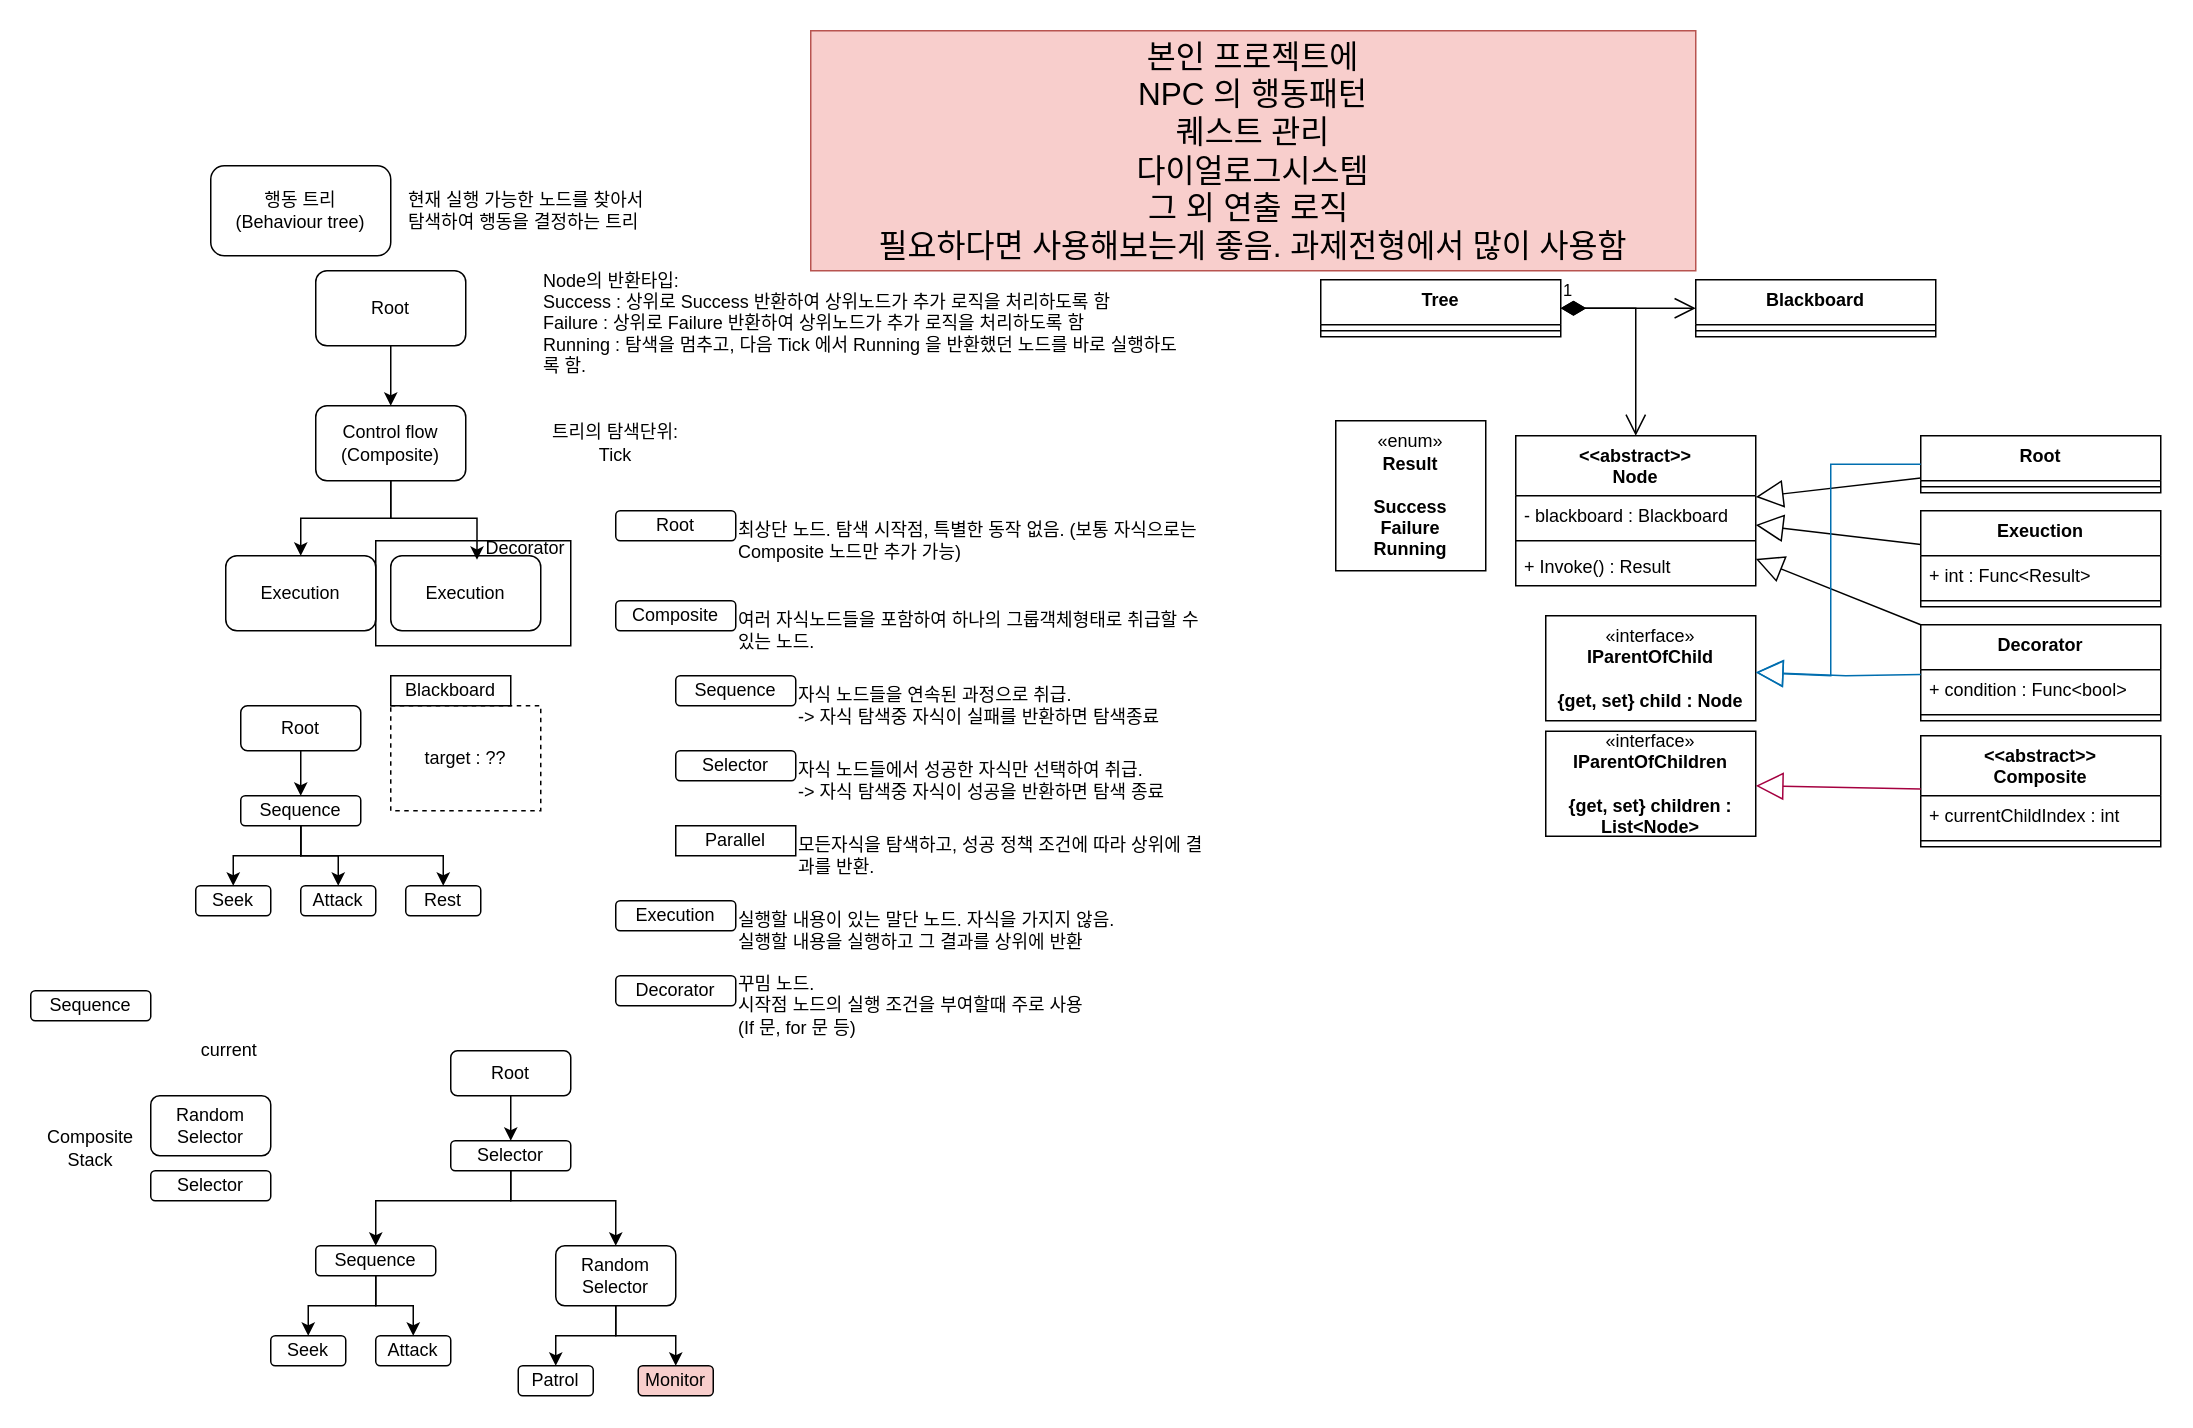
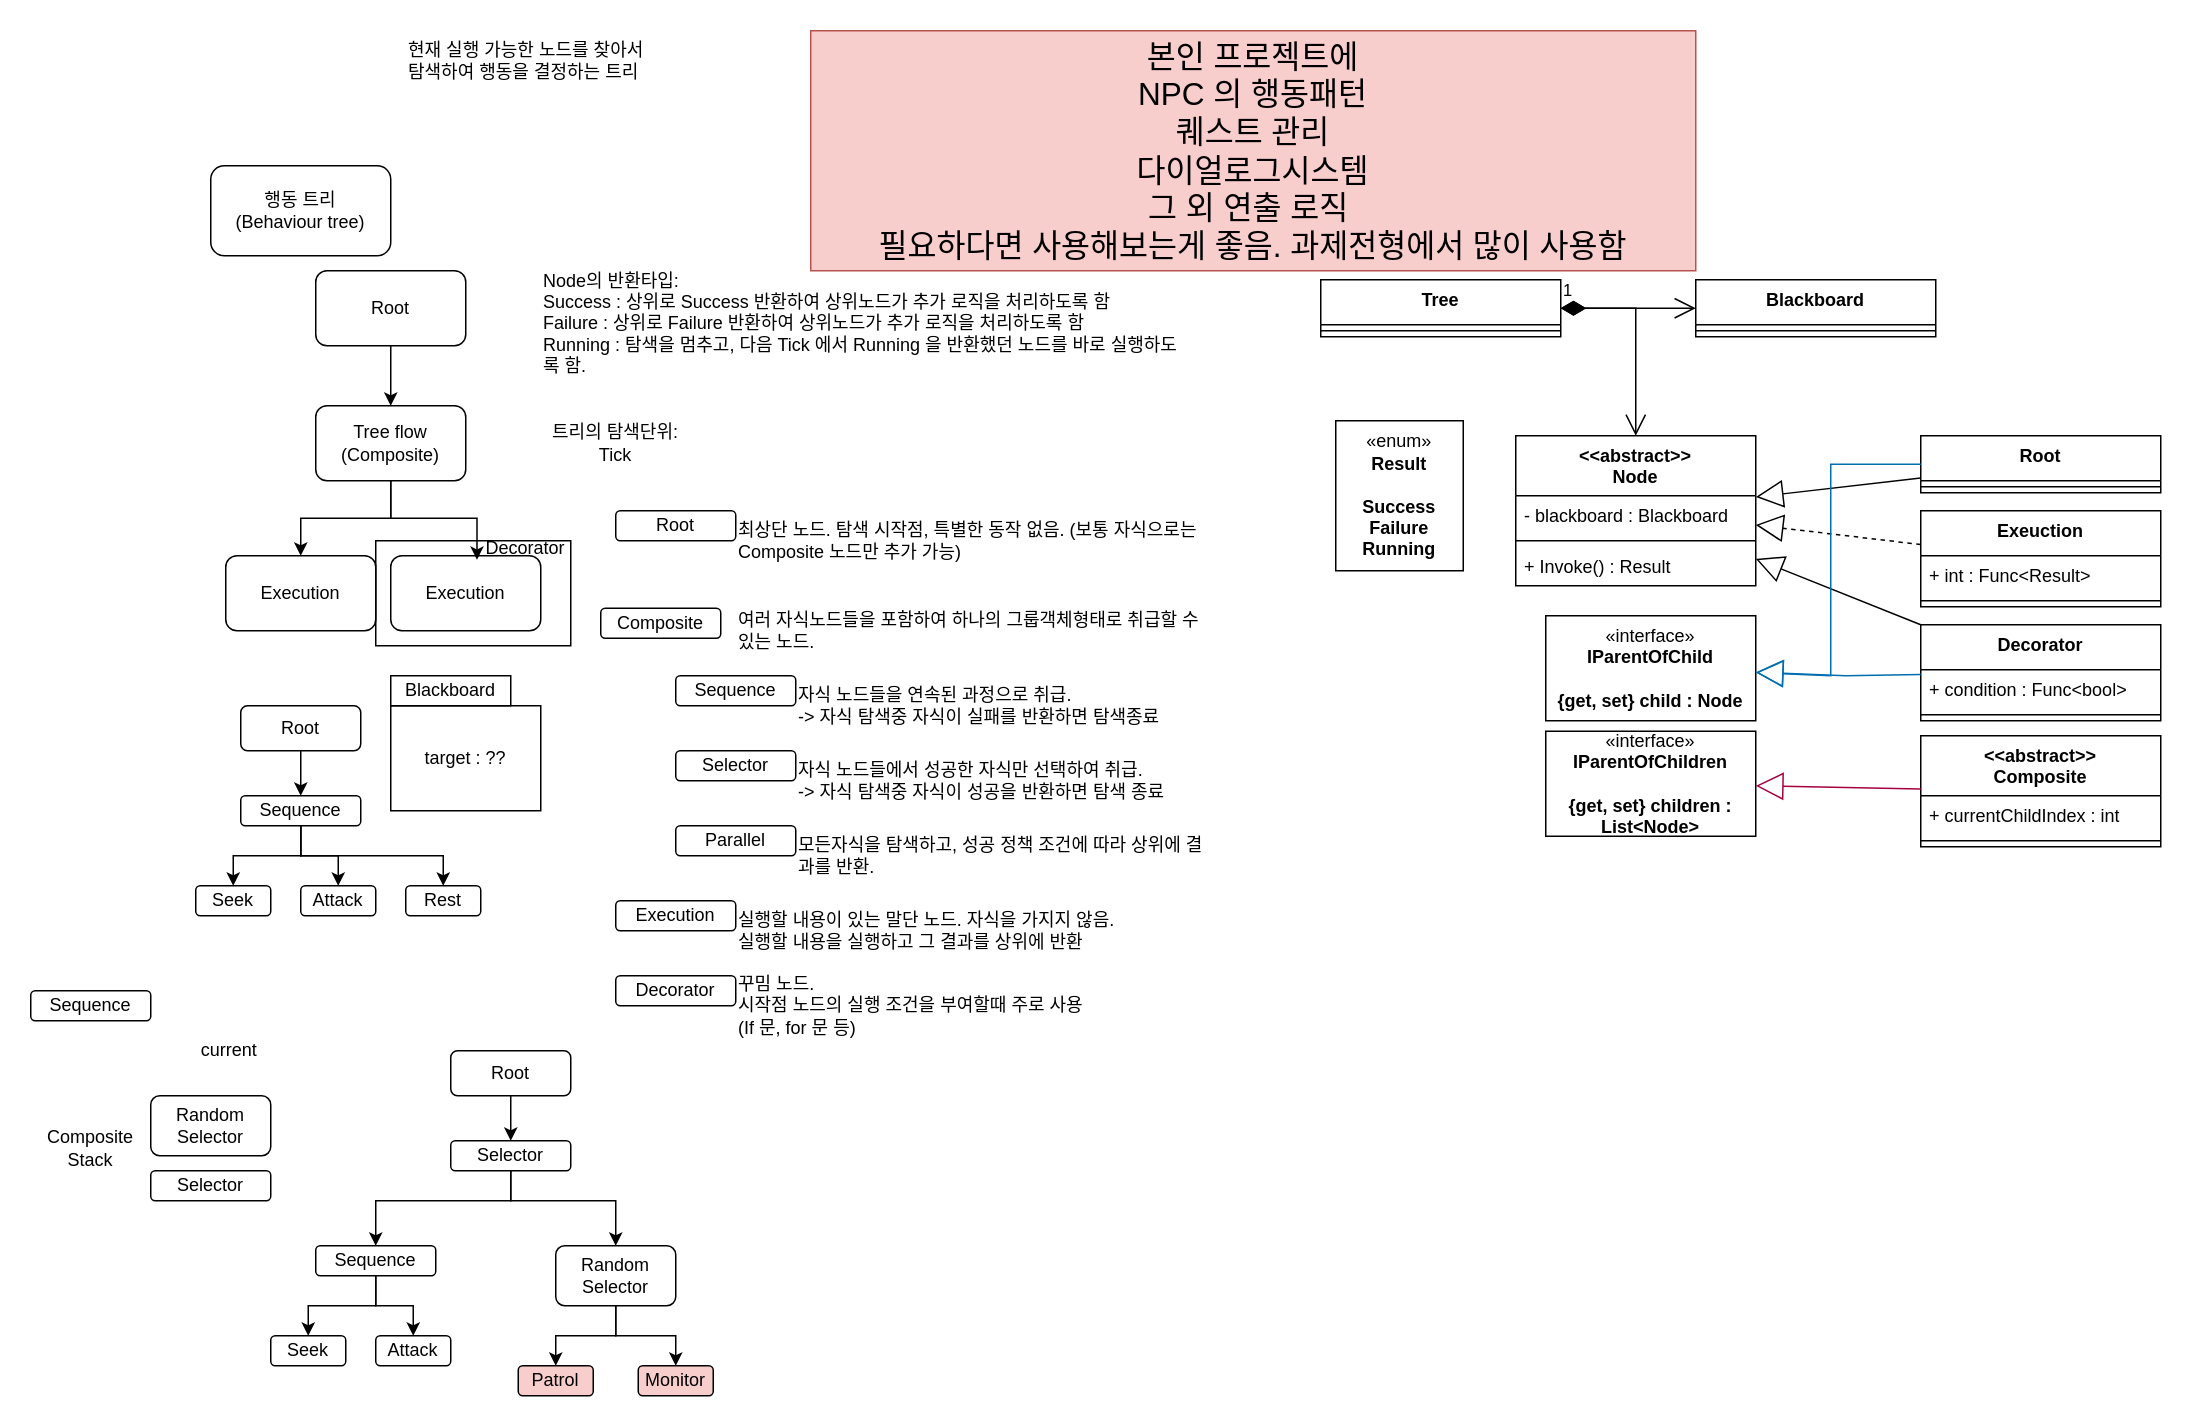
node "현재 실행 가능한 노드를 찾아서 탐색하여 행동을 결정하는 트리": moved (556, 211) -> (556, 61)
node "Control flow (Composite)": label "Control flow (Composite)" -> "Tree flow (Composite)"
node "«enum» Result Success Failure Running": size 150x150 -> 128x150
edge "Exeuction" -> "<<abstract>> Node": style solid -> dashed
node "Composite": moved (676, 616) -> (661, 623)
node "target : ??": style dashed -> solid
node "Parallel": shape rectangle -> rounded rectangle
node "Patrol": fillcolor #ffffff -> #f8cecc
